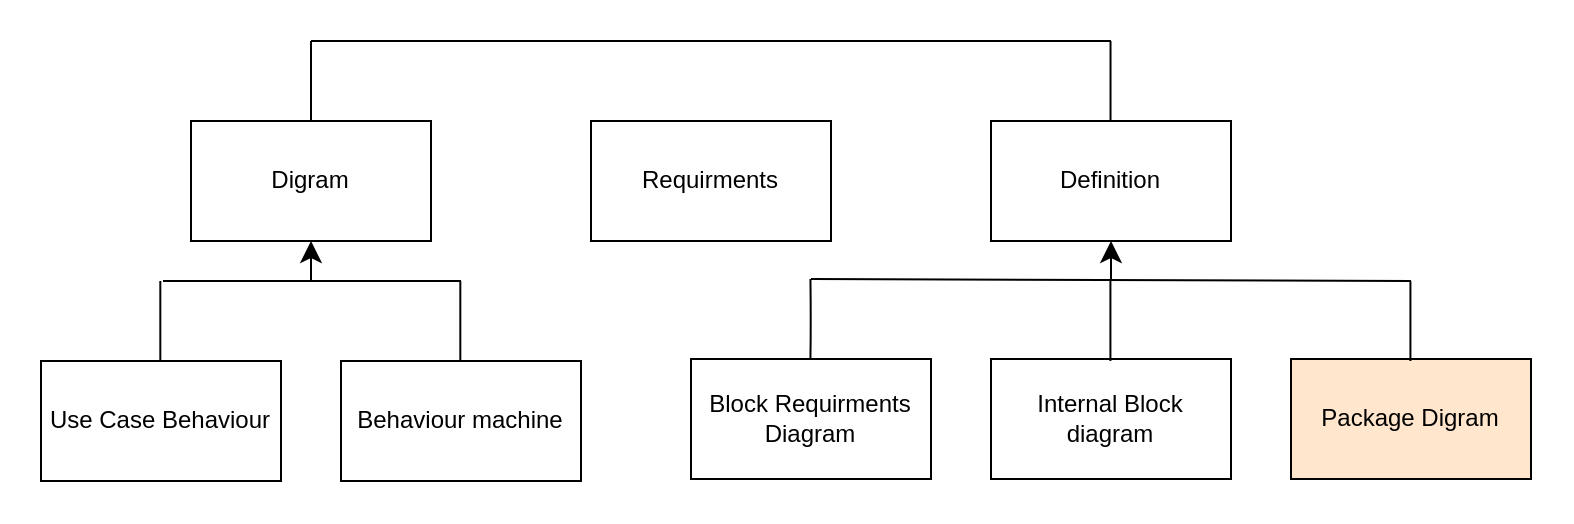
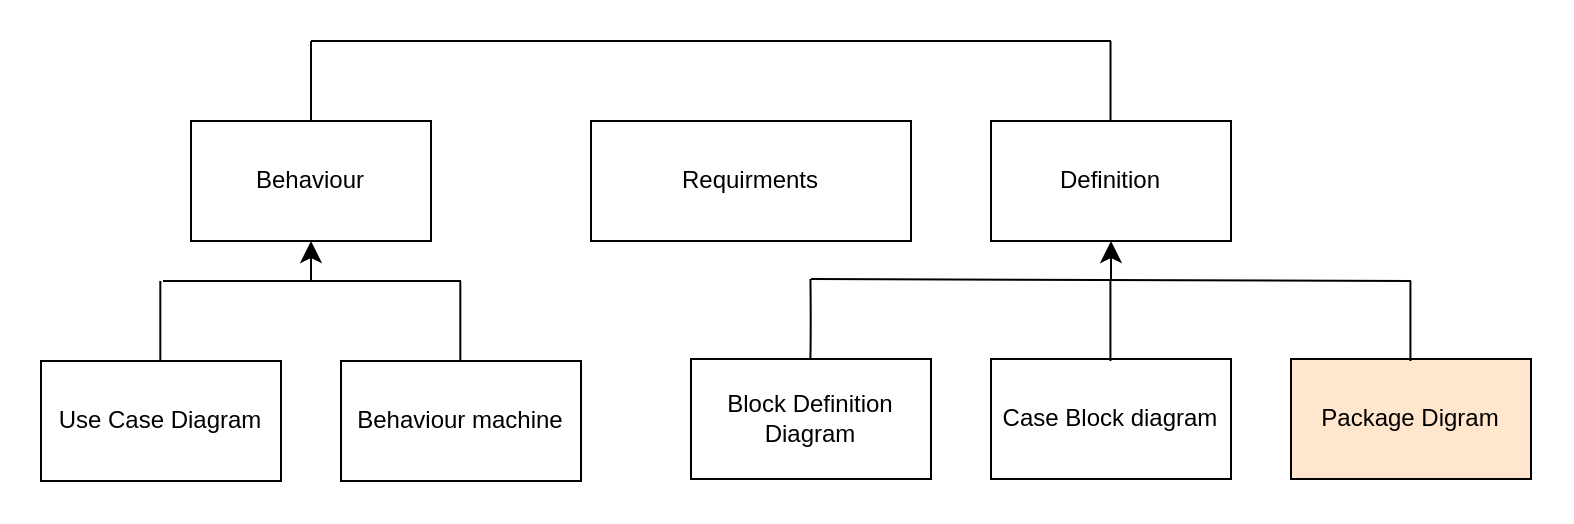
node "Digram": label "Digram" -> "Behaviour"
node "Requirments": size 240x120 -> 320x120
node "Block Requirments Diagram": label "Block Requirments Diagram" -> "Block Definition Diagram"
node "Internal Block diagram": label "Internal Block diagram" -> "Case Block diagram"
node "Use Case Behaviour": label "Use Case Behaviour" -> "Use Case Diagram"
